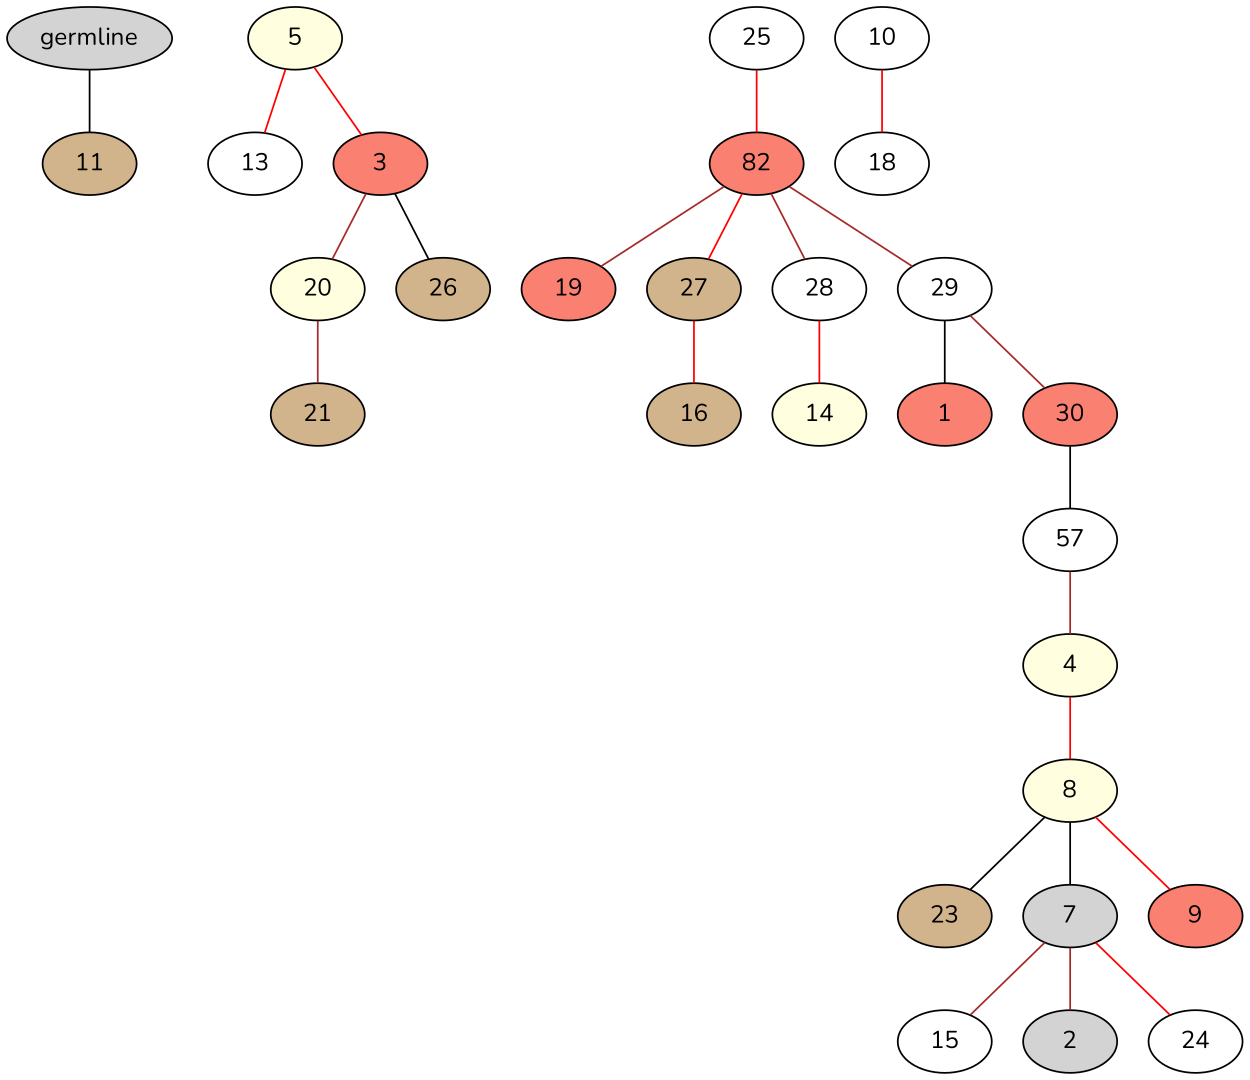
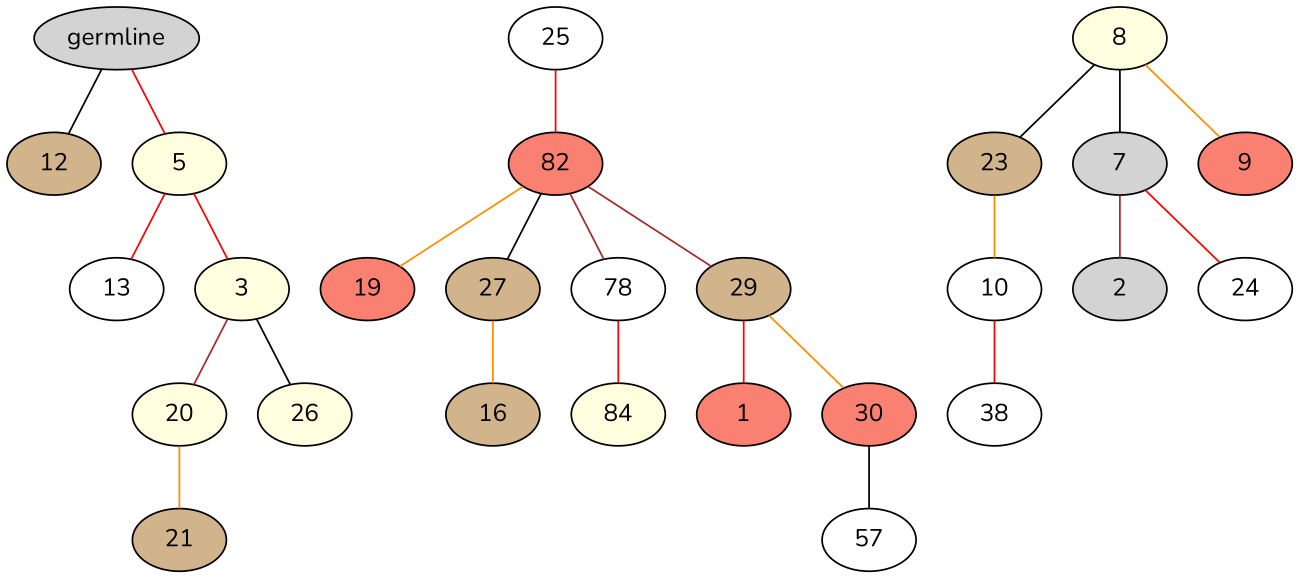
edge "germline" -- "5": added
node "11": label "11" -> "12"
node "3": fillcolor salmon -> lightyellow
node "18": label "18" -> "38"
edge "82" -- "27": color red -> black
edge "82" -- "19": color brown -> darkorange
edge "23" -- "10": added
node "26": fillcolor tan -> lightyellow
node "28": label "28" -> "78"
node "29": fillcolor white -> tan
edge "20" -- "21": color brown -> darkorange
edge "27" -- "16": color red -> darkorange
edge "29" -- "1": color black -> red
edge "29" -- "30": color brown -> darkorange
node "14": label "14" -> "84"
node "4": removed
edge "8" -- "9": color red -> darkorange
node "15": removed
